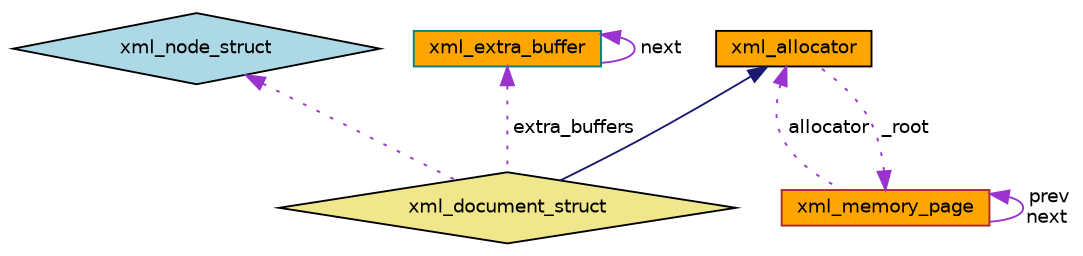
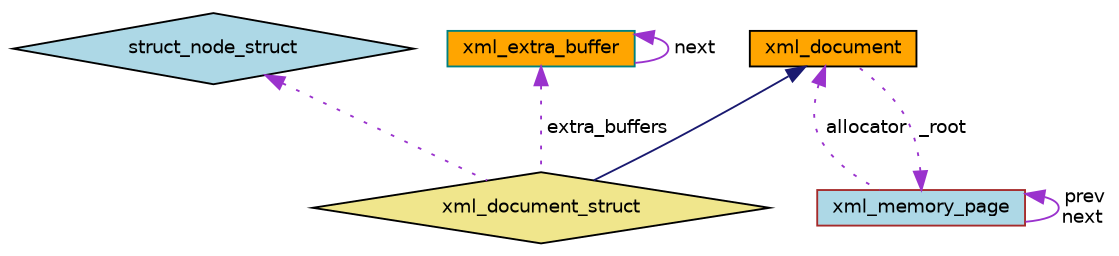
node "xml_node_struct": label "xml_node_struct" -> "struct_node_struct"
node "xml_allocator": label "xml_allocator" -> "xml_document"
node "xml_memory_page": fillcolor orange -> lightblue
